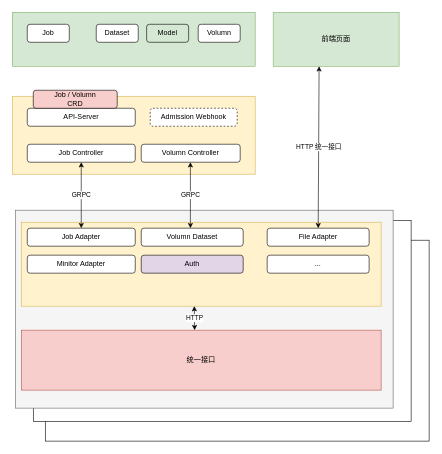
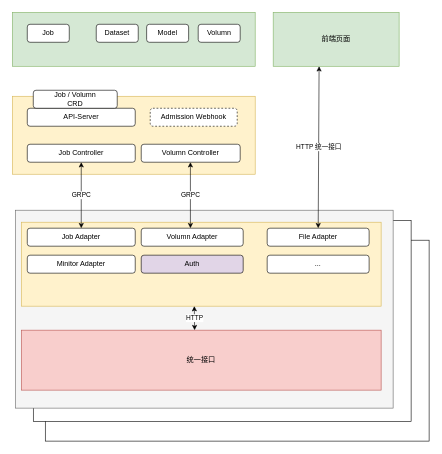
node "Model": fillcolor #d5e8d4 -> #ffffff
node "Job / Volumn CRD": fillcolor #f8cecc -> #ffffff
node "Volumn Dataset": label "Volumn Dataset" -> "Volumn Adapter"
